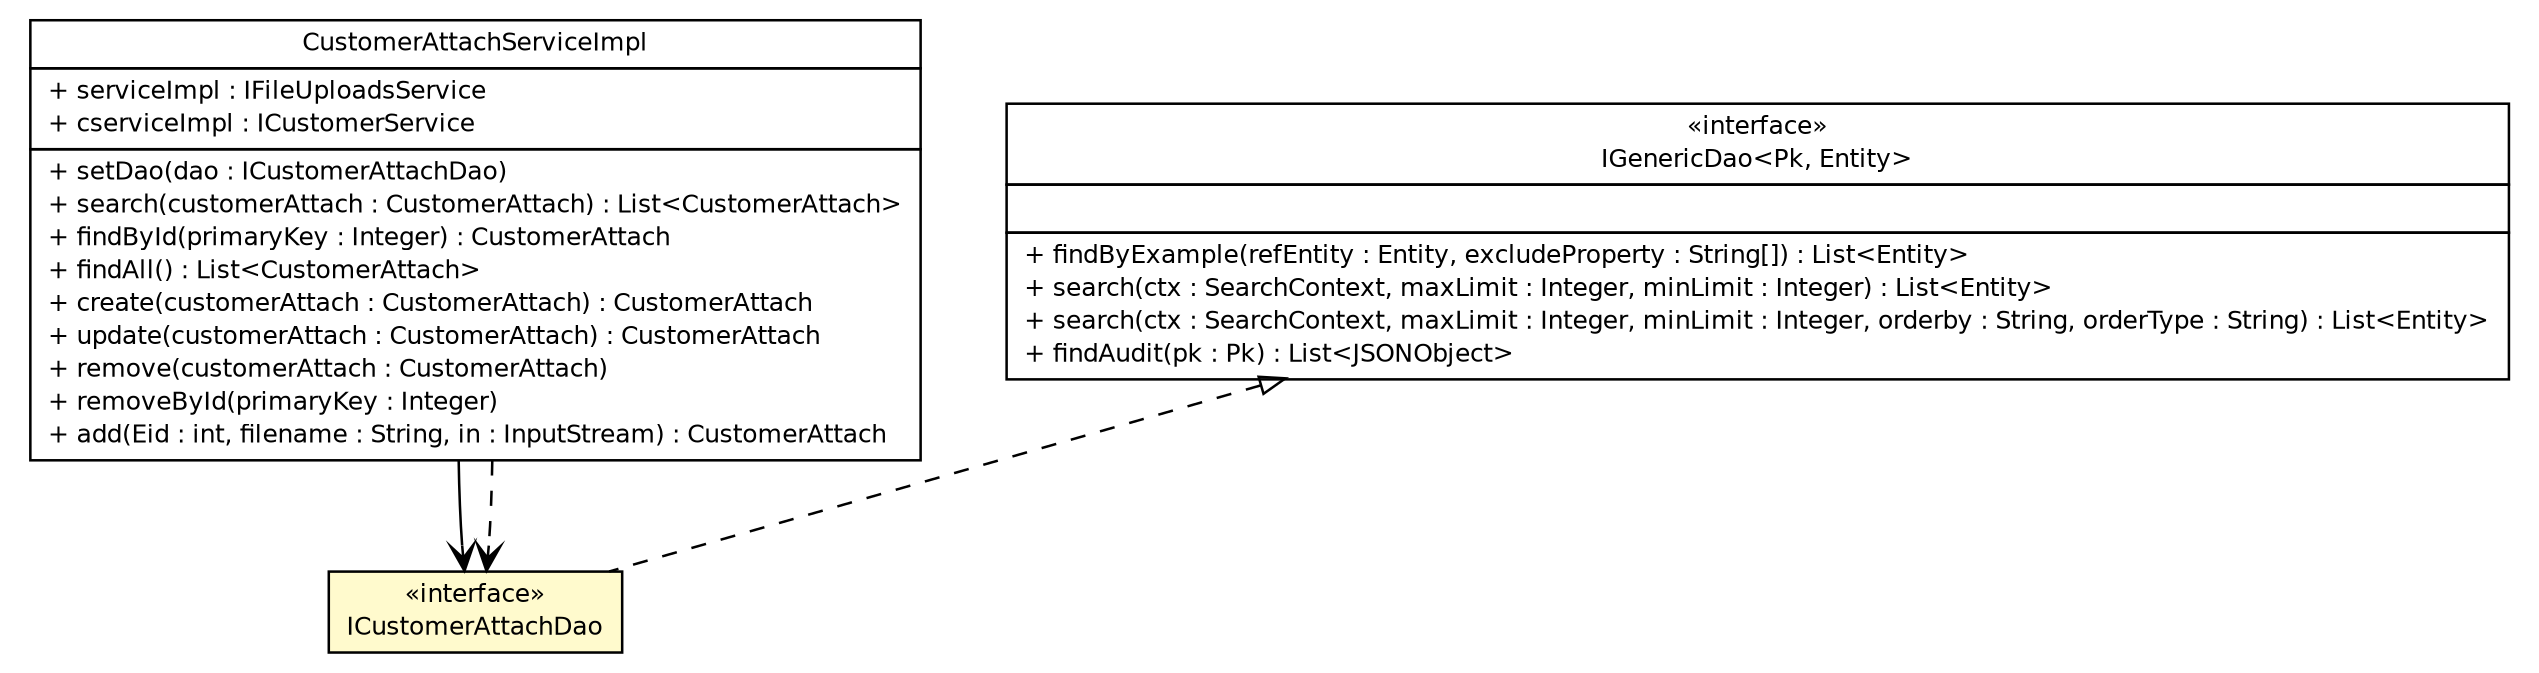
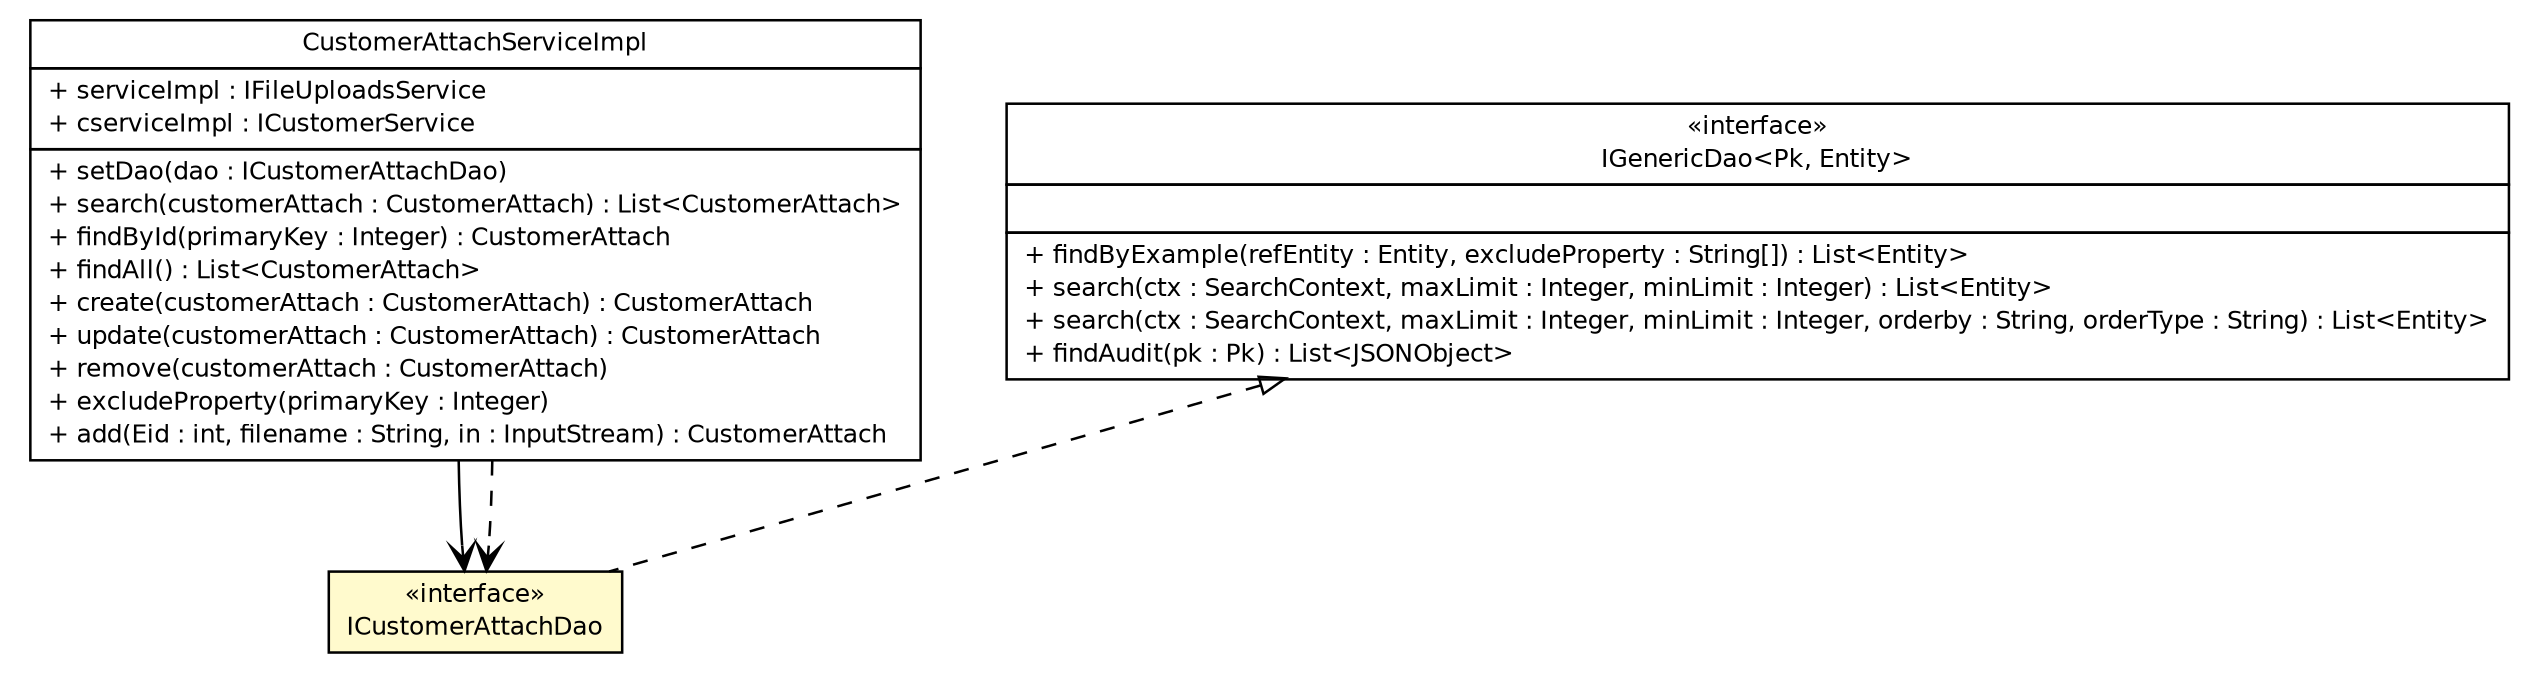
node "CustomerAttachServiceImpl": text "+ removeById(primaryKey : Integer)" -> "+ excludeProperty(primaryKey : Integer)"
